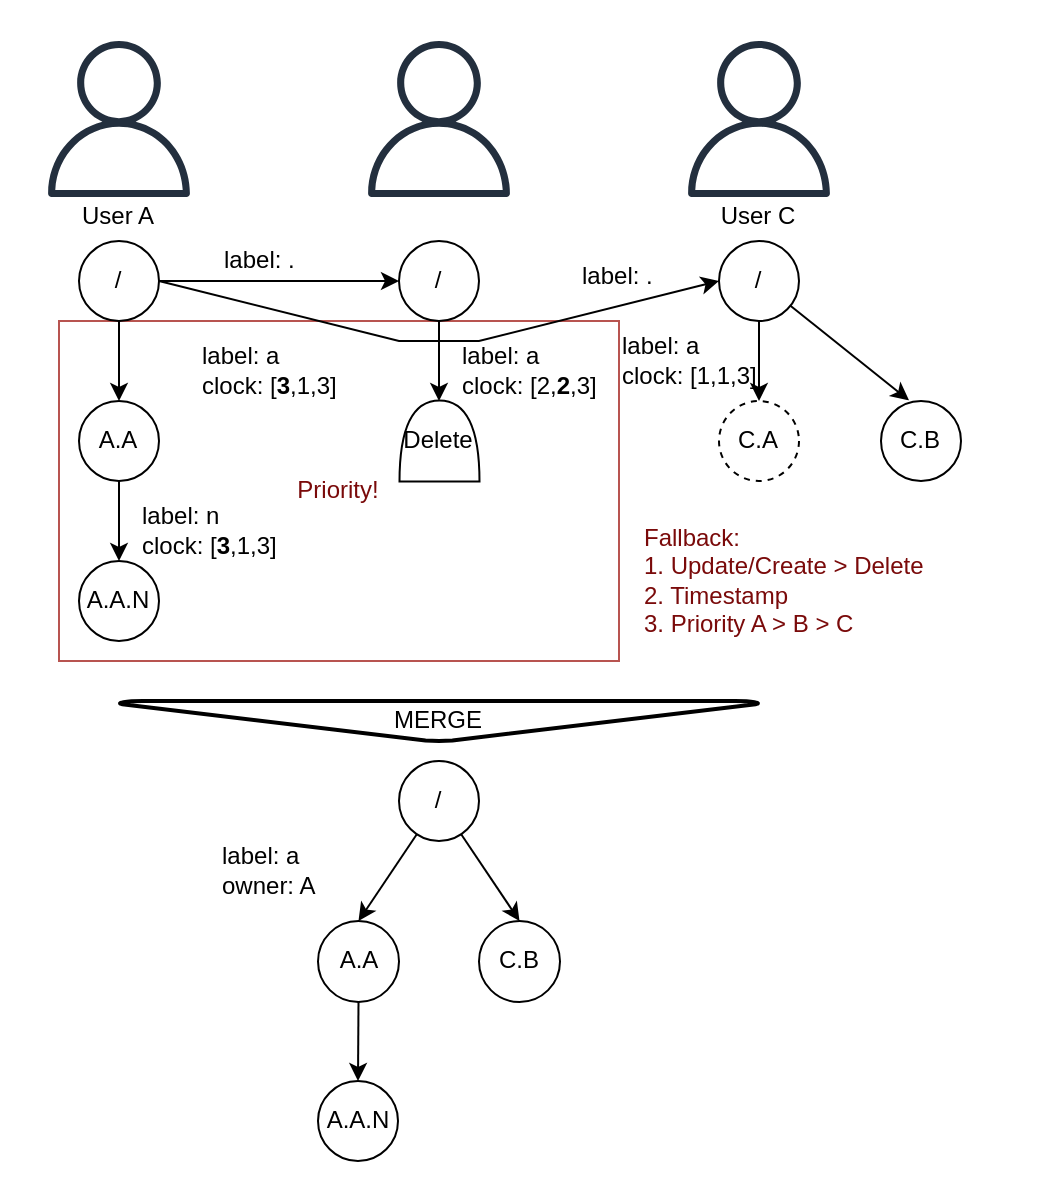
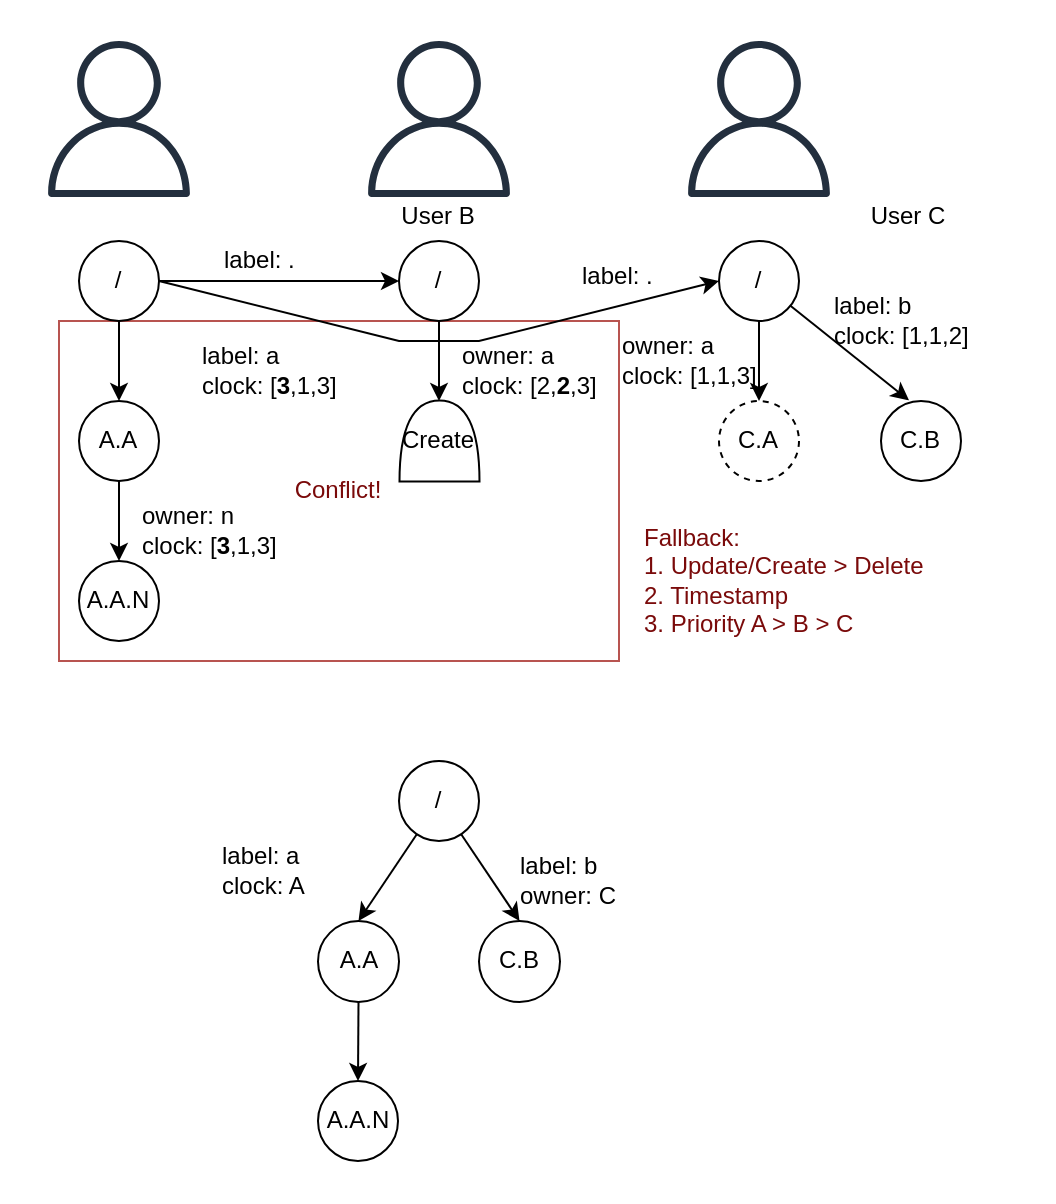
node "User A": removed
node "User B": added
node "User C": moved (759, 217) -> (909, 217)
node "label: b clock: [1,1,2]": added
node "label: a clock: [1,1,3]": label "label: a clock: [1,1,3]" -> "owner: a clock: [1,1,3]"
node "label: a clock: [2,2,3]": label "label: a clock: [2,2,3]" -> "owner: a clock: [2,2,3]"
node "Delete": label "Delete" -> "Create"
node "Priority!": label "Priority!" -> "Conflict!"
node "label: n clock: [3,1,3]": label "label: n clock: [3,1,3]" -> "owner: n clock: [3,1,3]"
node "MERGE": removed
node "label: a owner: A": label "label: a owner: A" -> "label: a clock: A"
node "label: b owner: C": added
